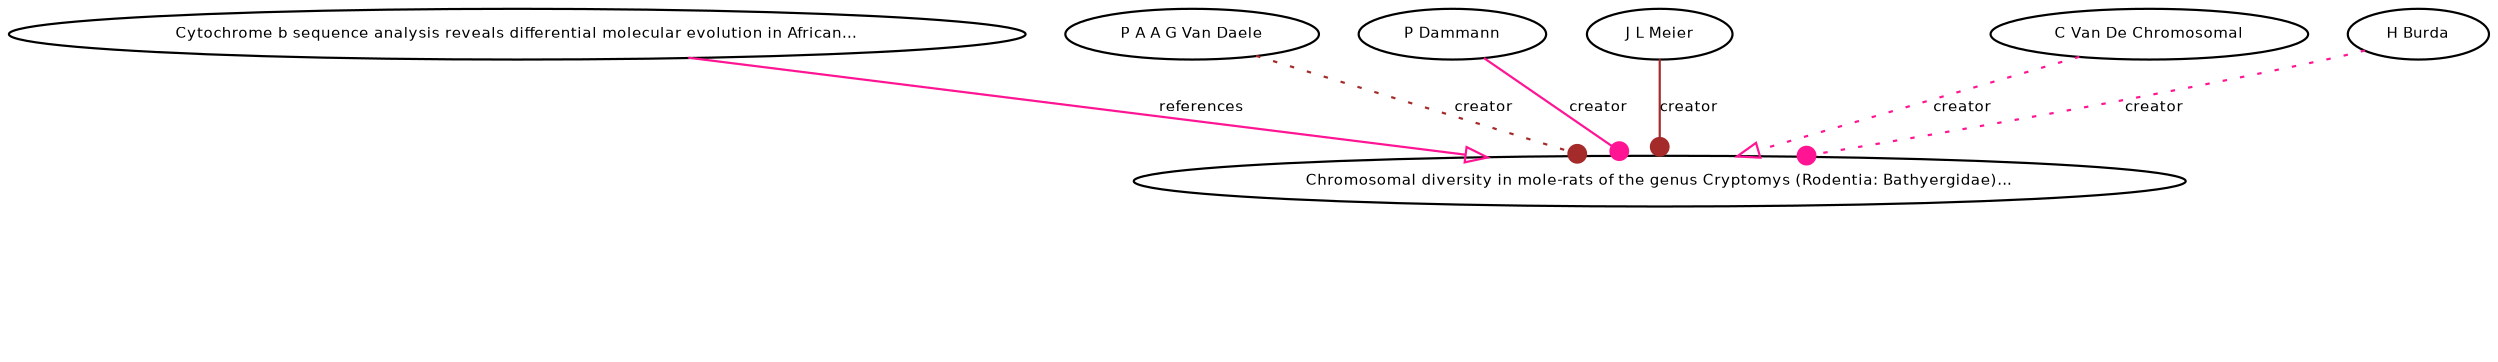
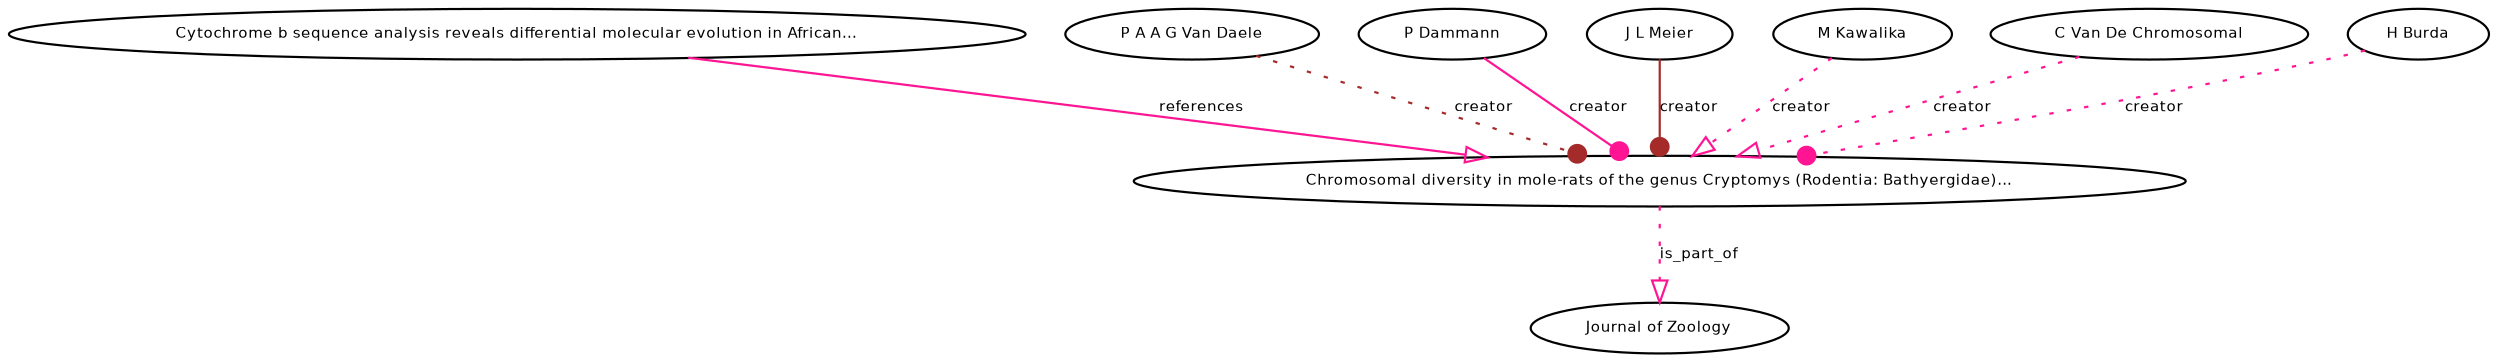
node "M Kawalika": added
node "Journal of Zoology": added
